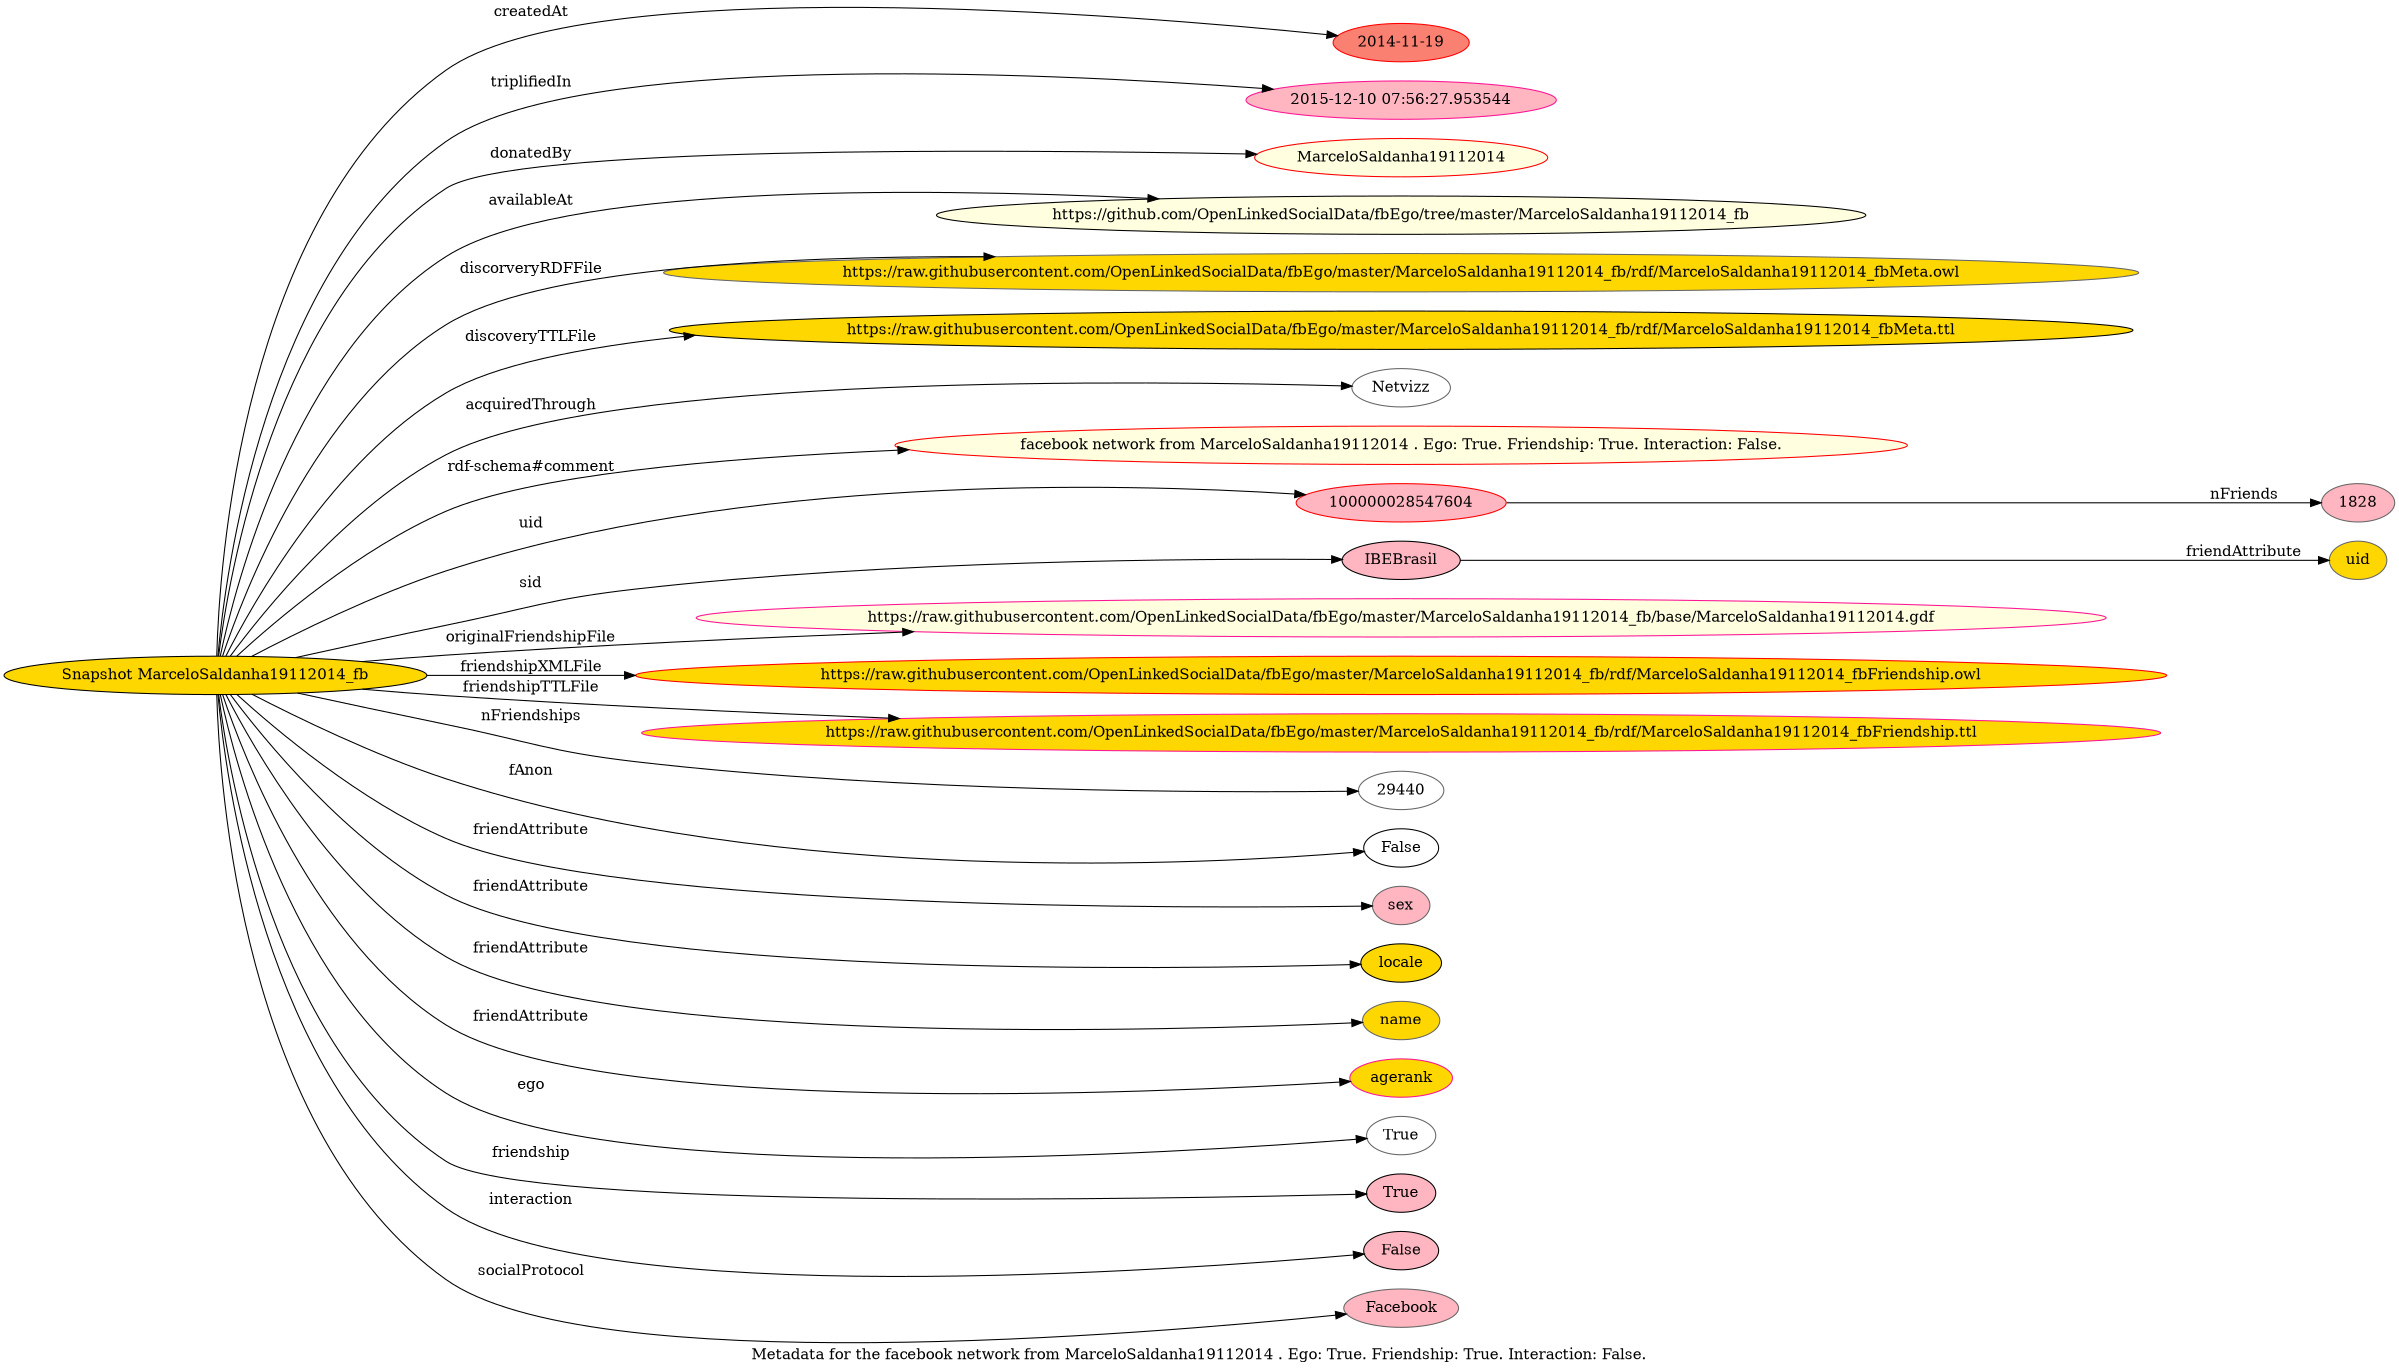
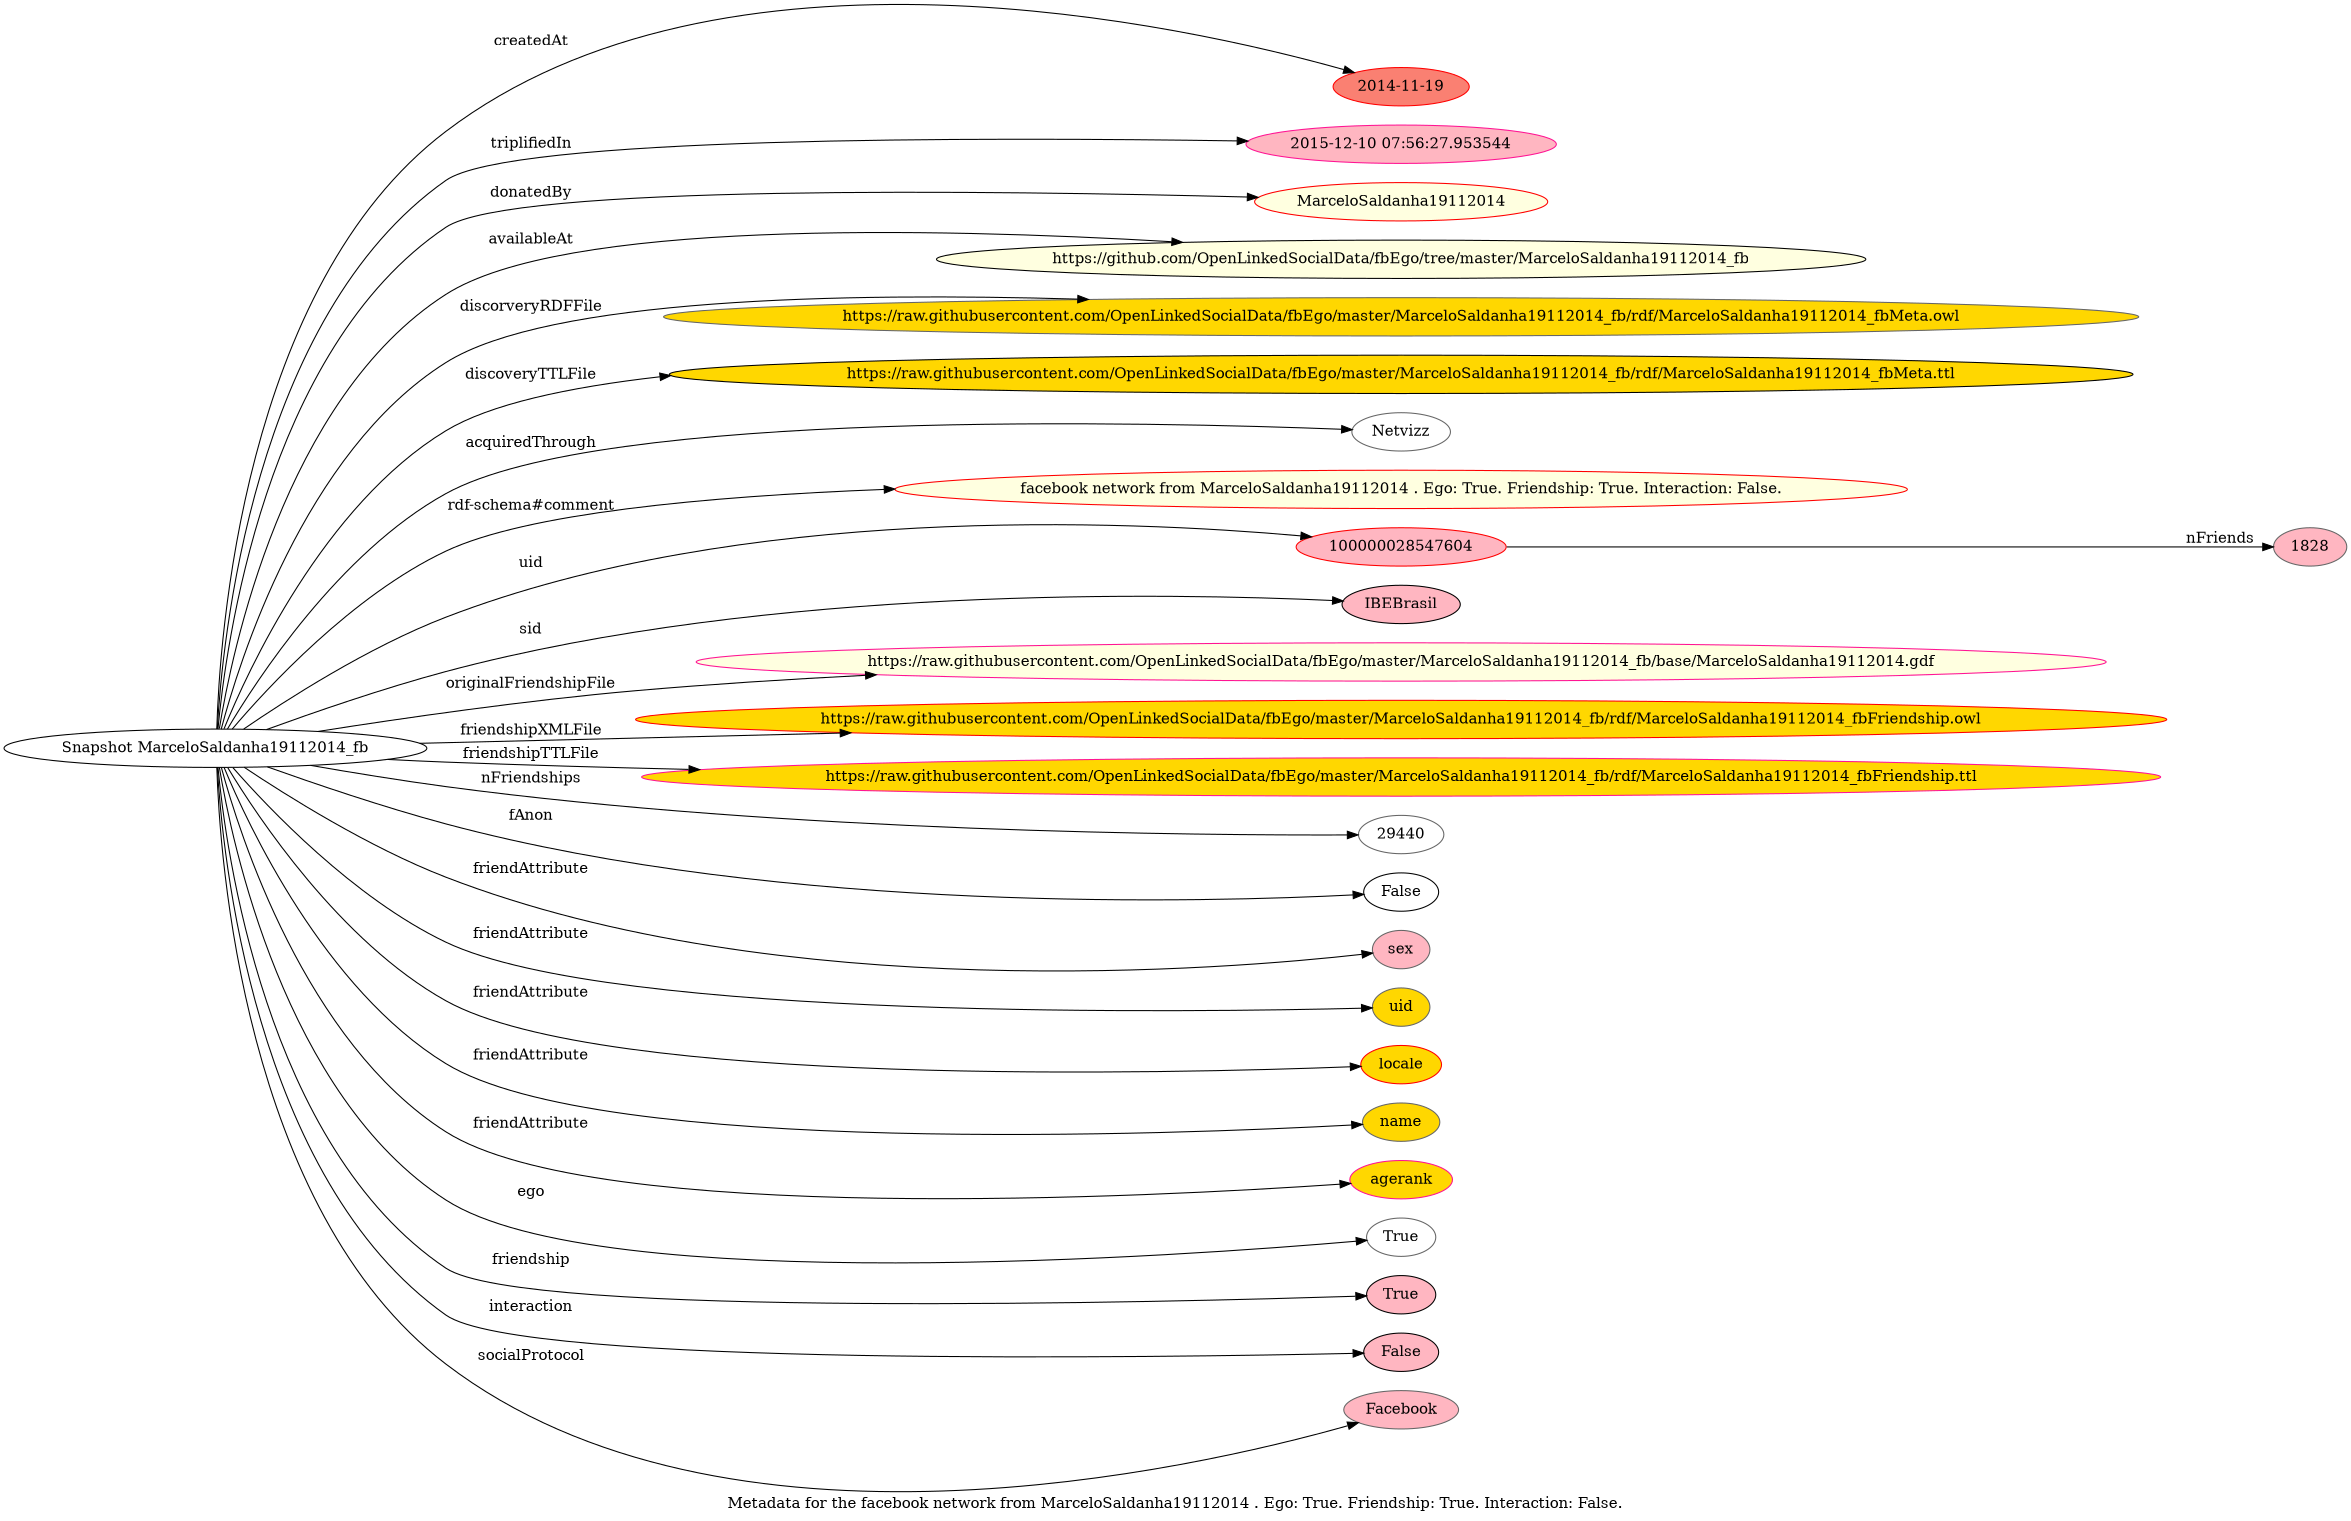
edge "IBEBrasil" -> "uid": now "Snapshot MarceloSaldanha19112014_fb" -> "uid"
node "Snapshot MarceloSaldanha19112014_fb": fillcolor gold -> white
node "locale": color black -> red
